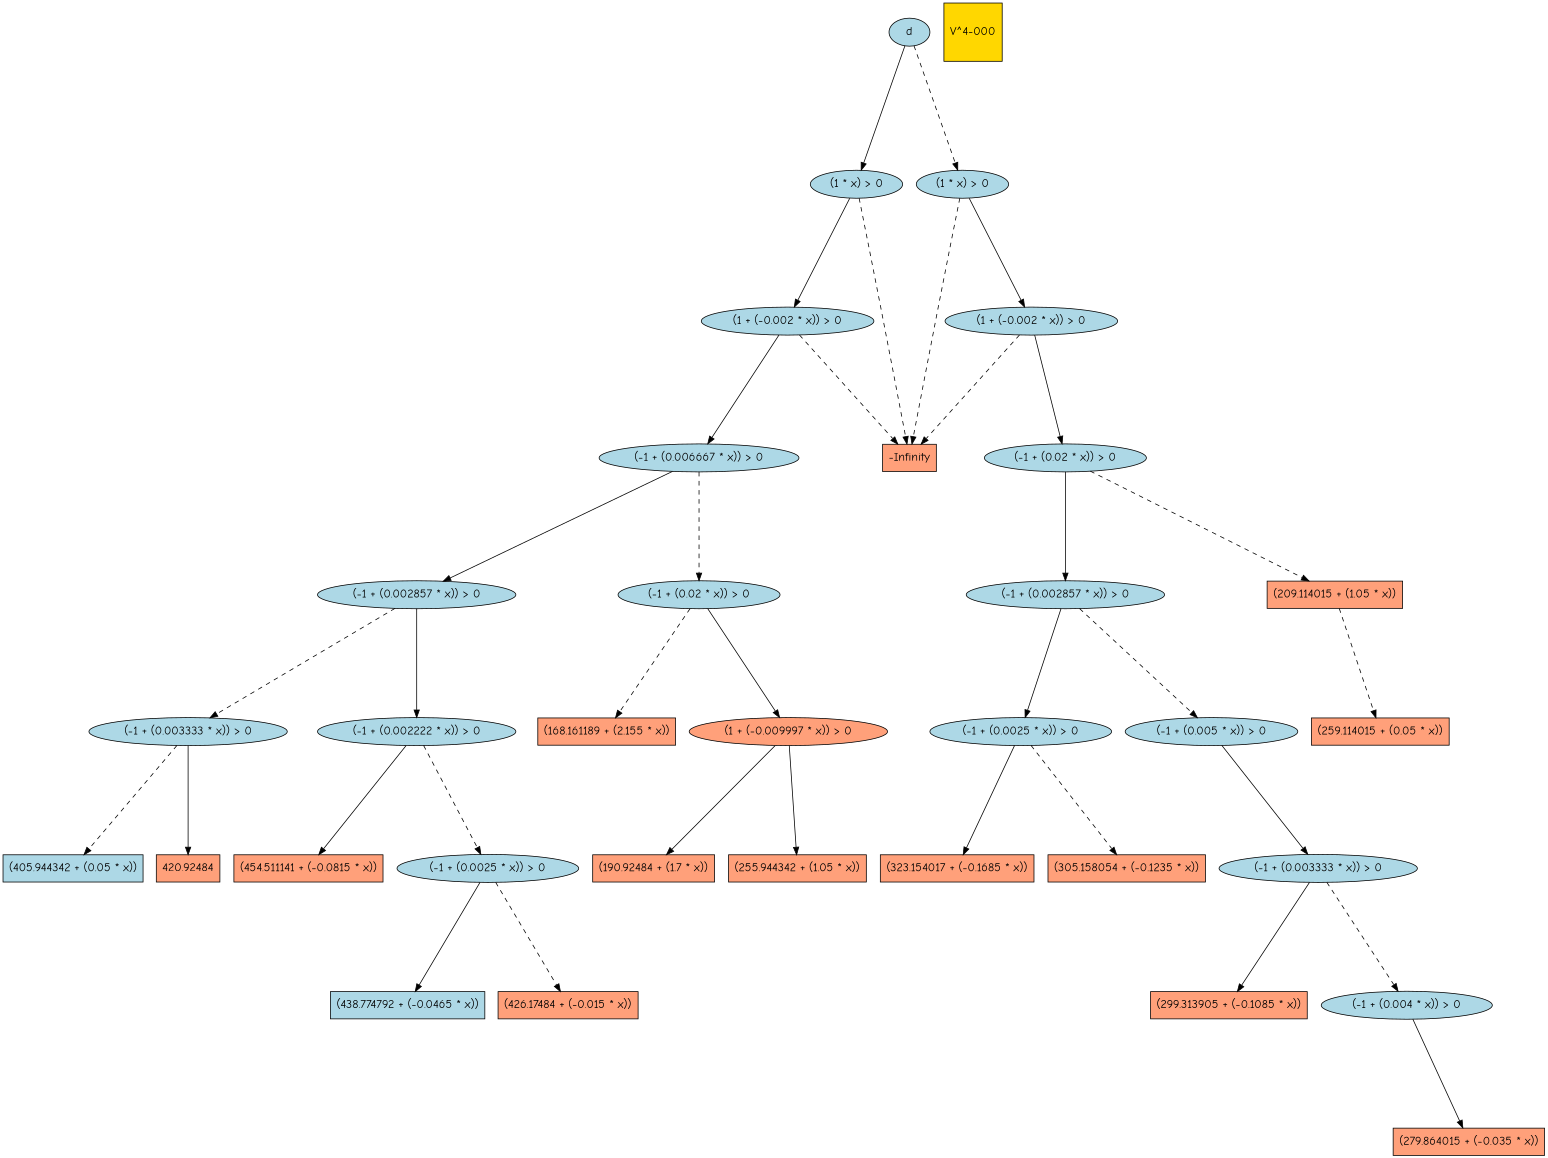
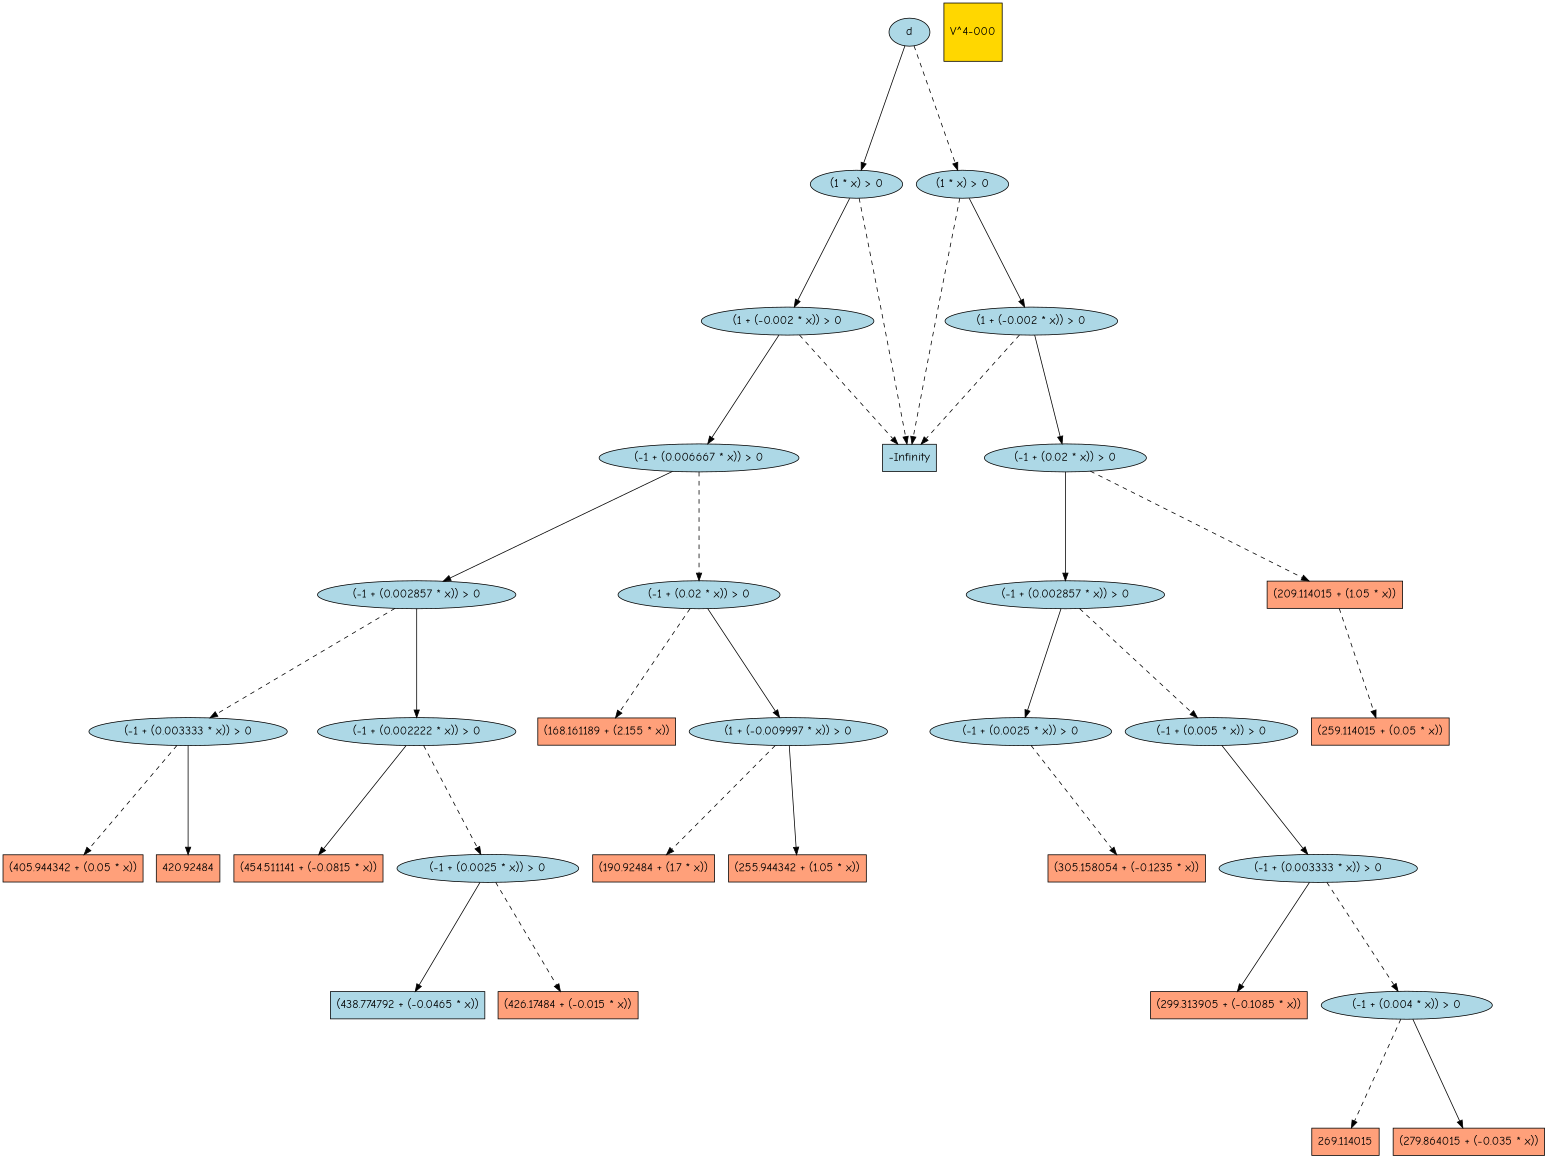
node "-Infinity": fillcolor lightsalmon -> lightblue
node "(1 + (-0.009997 * x)) > 0": fillcolor lightsalmon -> lightblue
edge "(1 + (-0.009997 * x)) > 0" -> "(190.92484 + (1.7 * x))": style solid -> dashed
node "(405.944342 + (0.05 * x))": fillcolor lightblue -> lightsalmon
node "(323.154017 + (-0.1685 * x))": removed
node "269.114015": added
